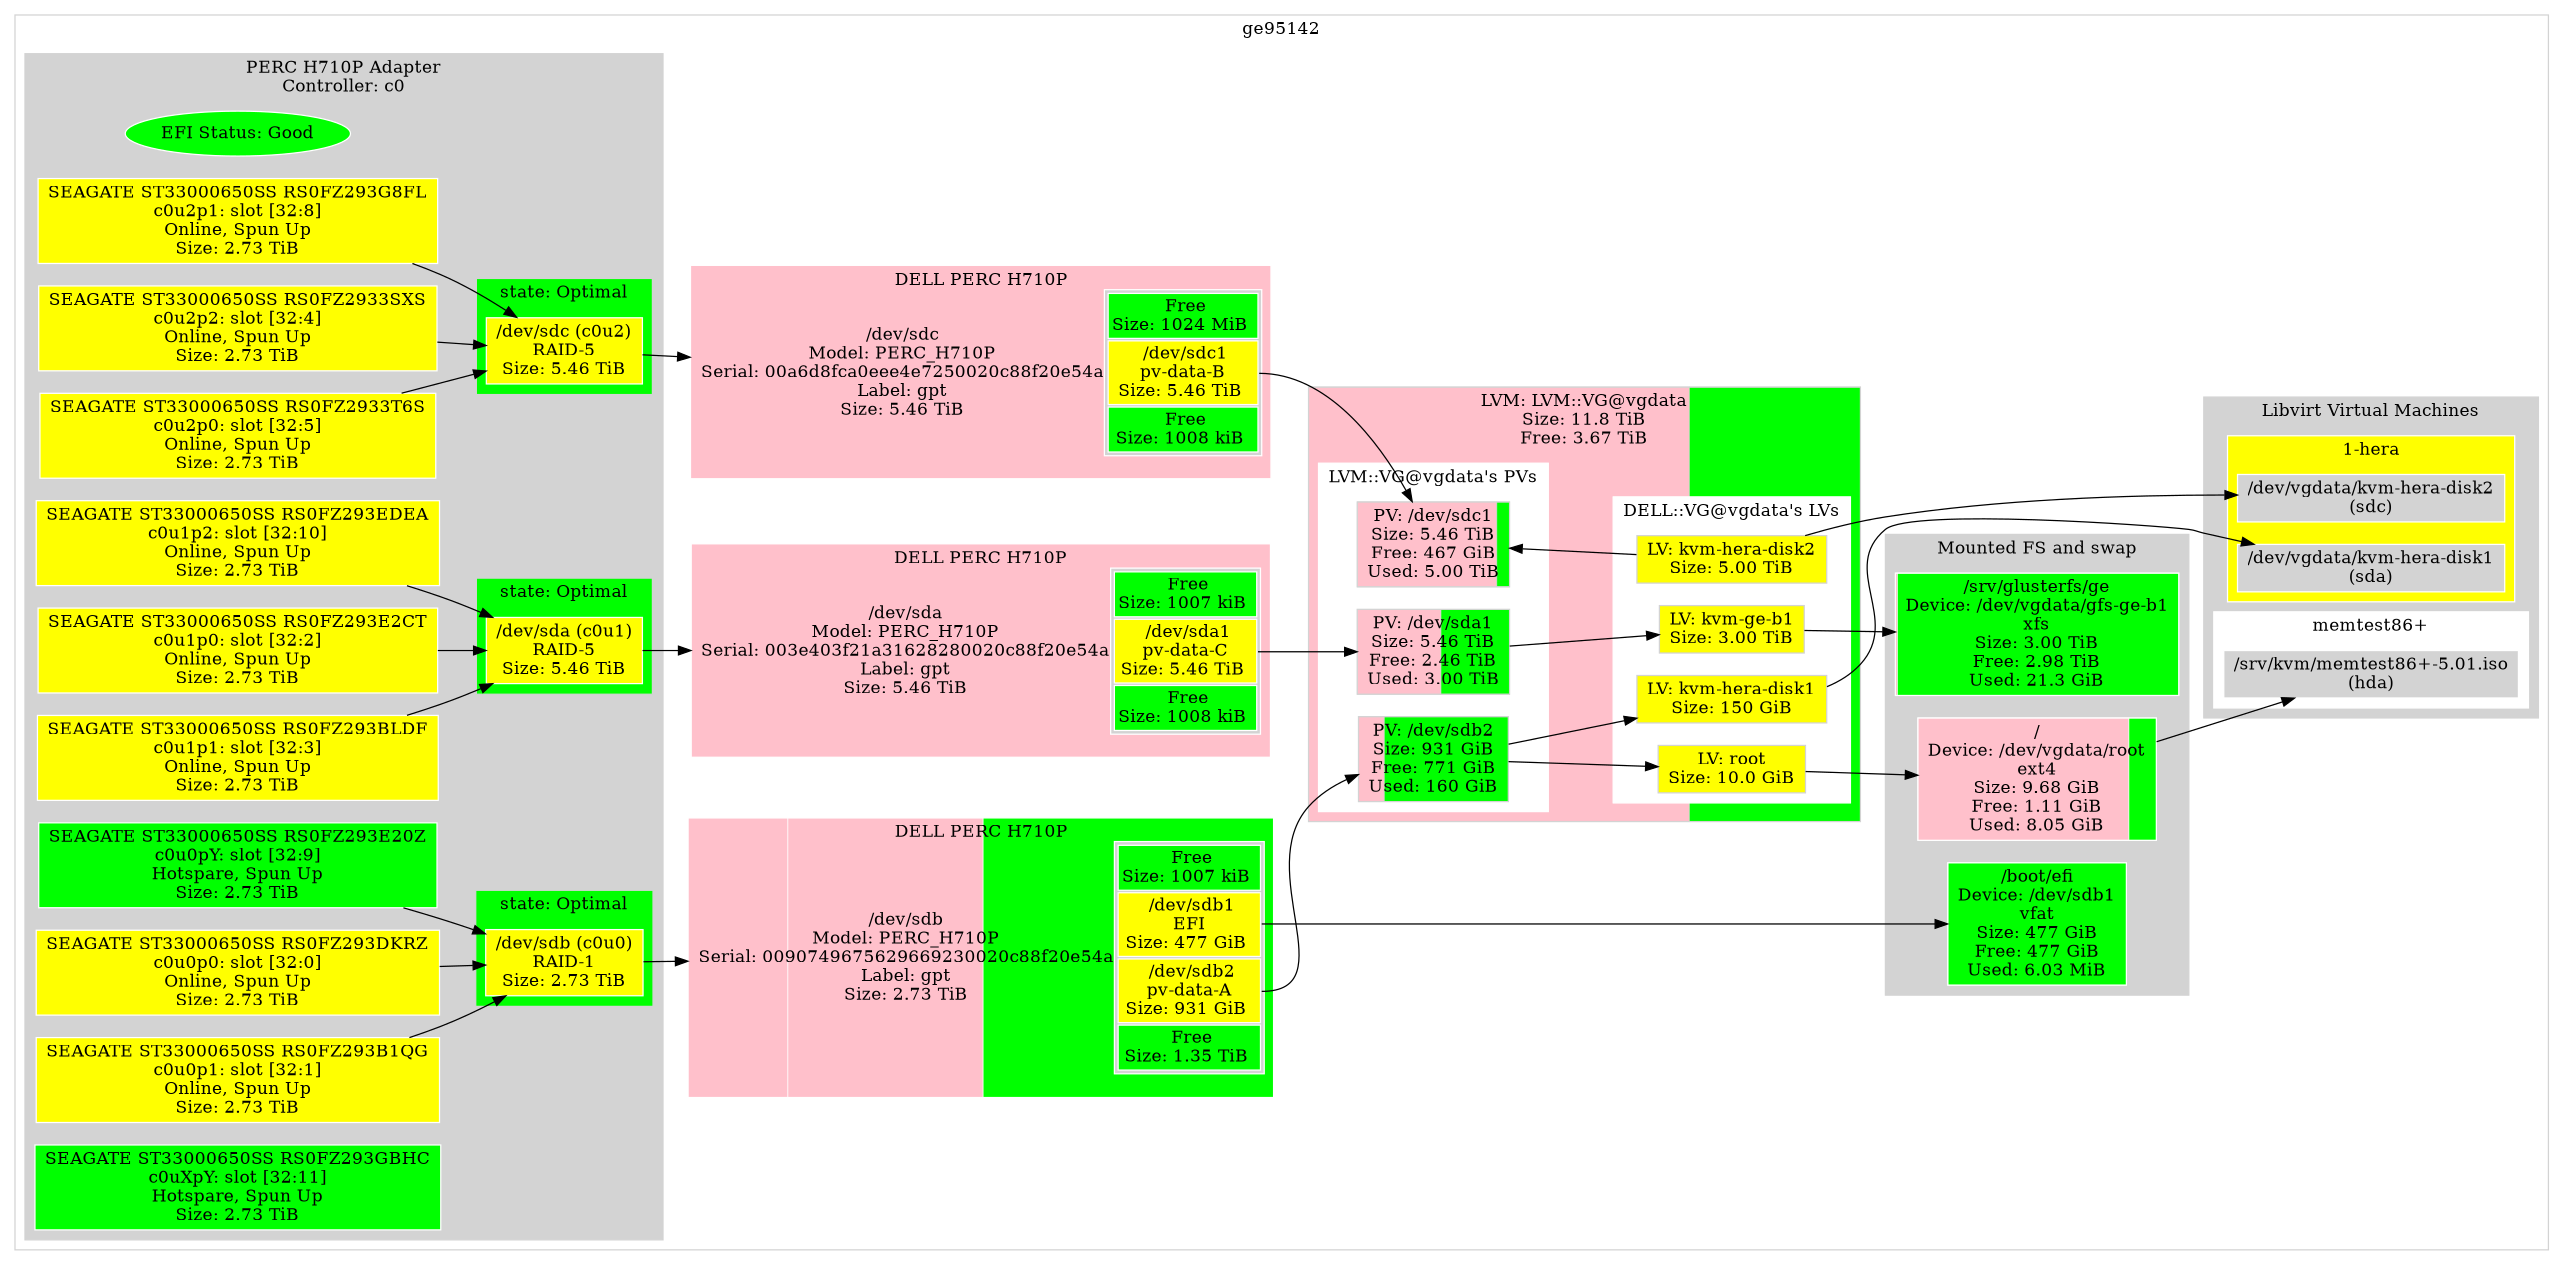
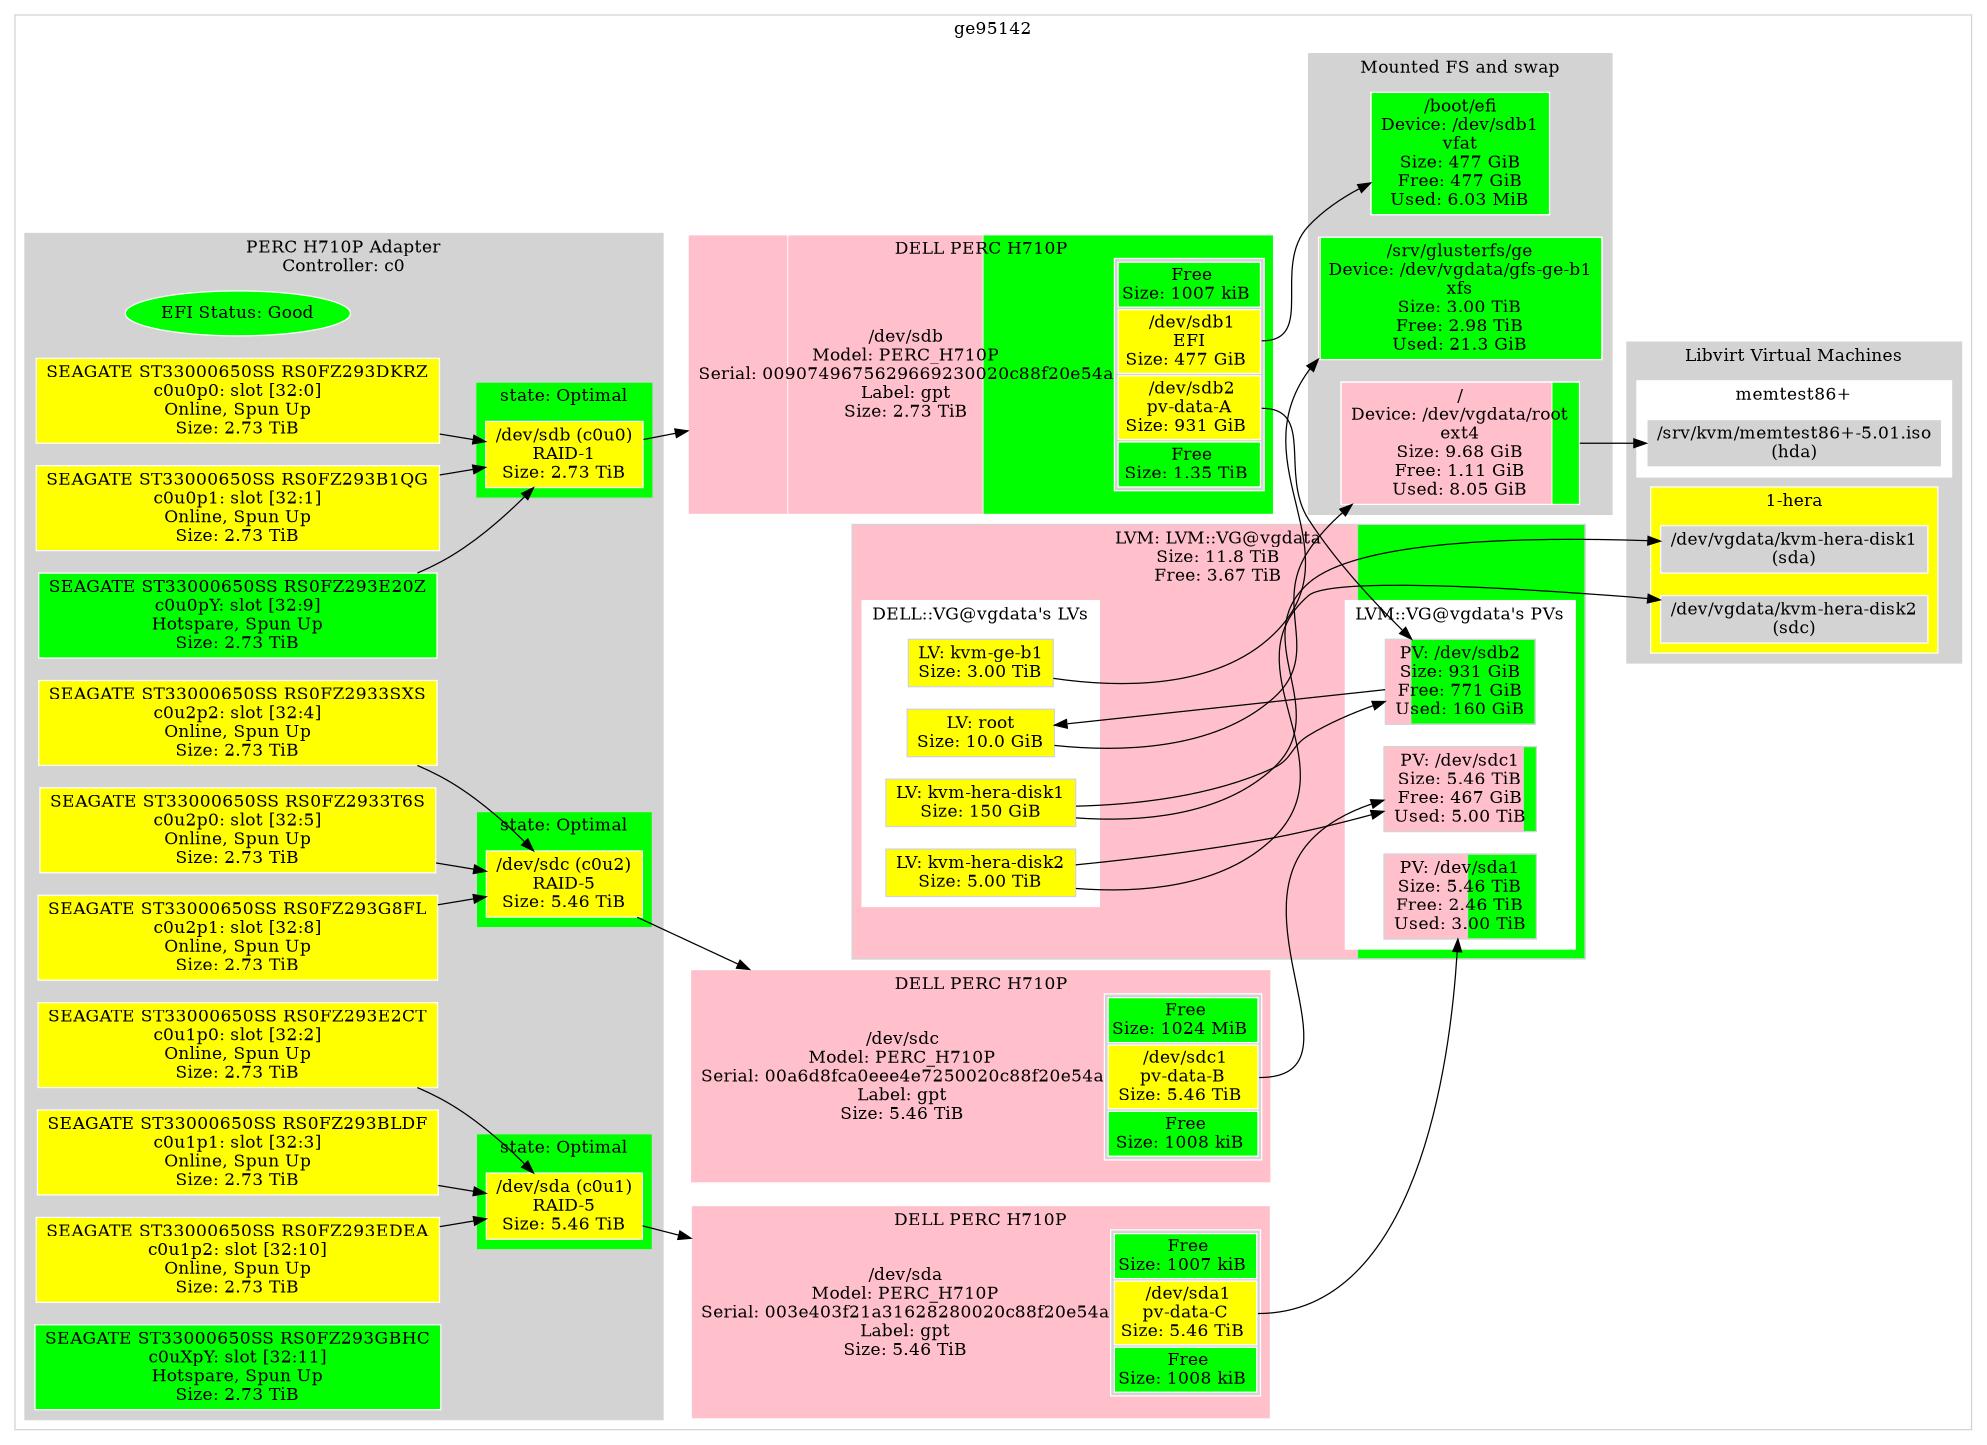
edge "PV: /dev/sda1 Size: 5.46 TiB Free: 2.46 TiB Used: 3.00 TiB" -> "LV: kvm-ge-b1 Size: 3.00 TiB": removed
edge "PV: /dev/sdb2 Size: 931 GiB Free: 771 GiB Used: 160 GiB" -> "LV: kvm-hera-disk1 Size: 150 GiB": reversed
